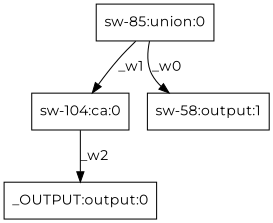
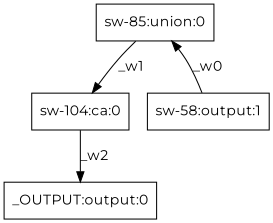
edge "sw-85:union:0" -> "sw-58:output:1": reversed
